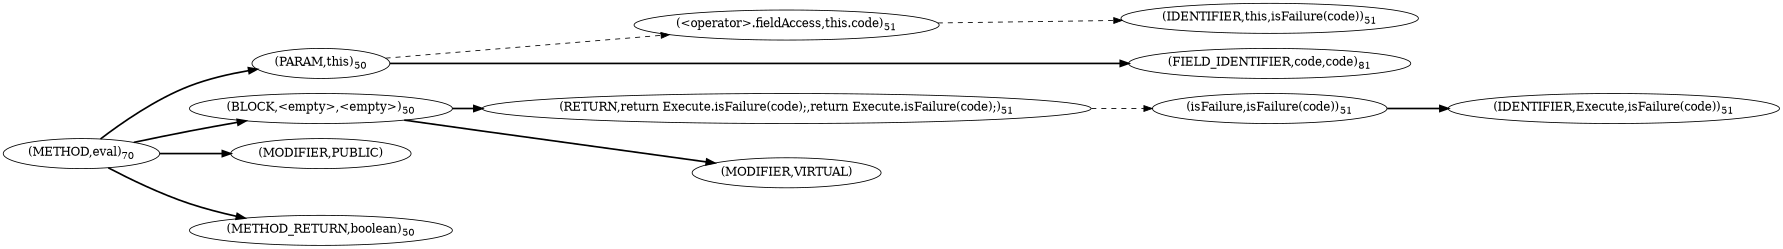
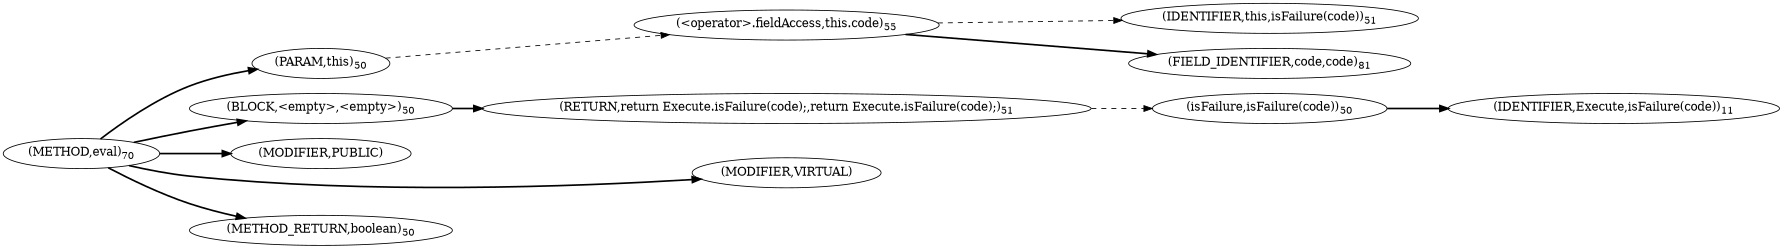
node "(<operator>.fieldAccess,this.code)": text "51" -> "55"
edge "(PARAM,this)" -> "(FIELD_IDENTIFIER,code,code)": now "(<operator>.fieldAccess,this.code)" -> "(FIELD_IDENTIFIER,code,code)"
node "(isFailure,isFailure(code))": text "51" -> "50"
node "(IDENTIFIER,Execute,isFailure(code))": text "51" -> "11"
edge "(BLOCK,<empty>,<empty>)" -> "(MODIFIER,VIRTUAL)": now "(METHOD,eval)" -> "(MODIFIER,VIRTUAL)"
